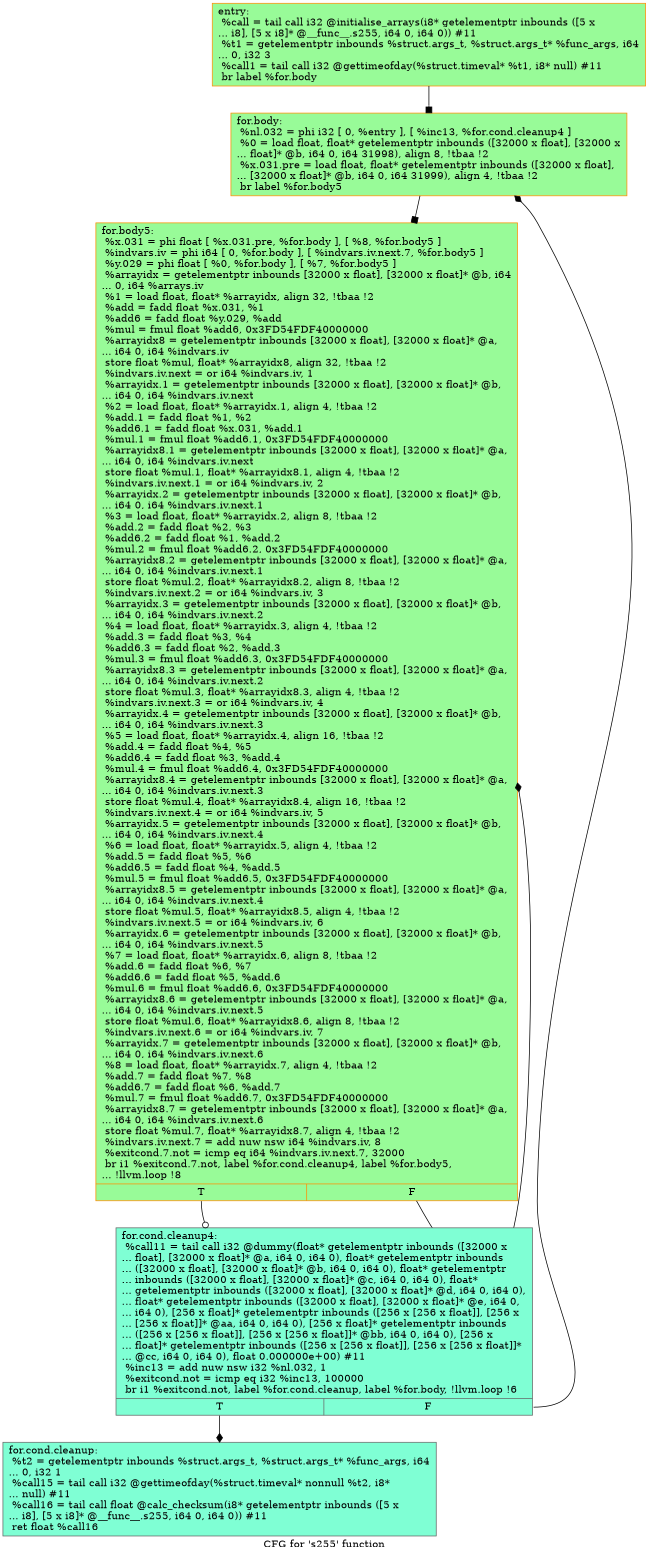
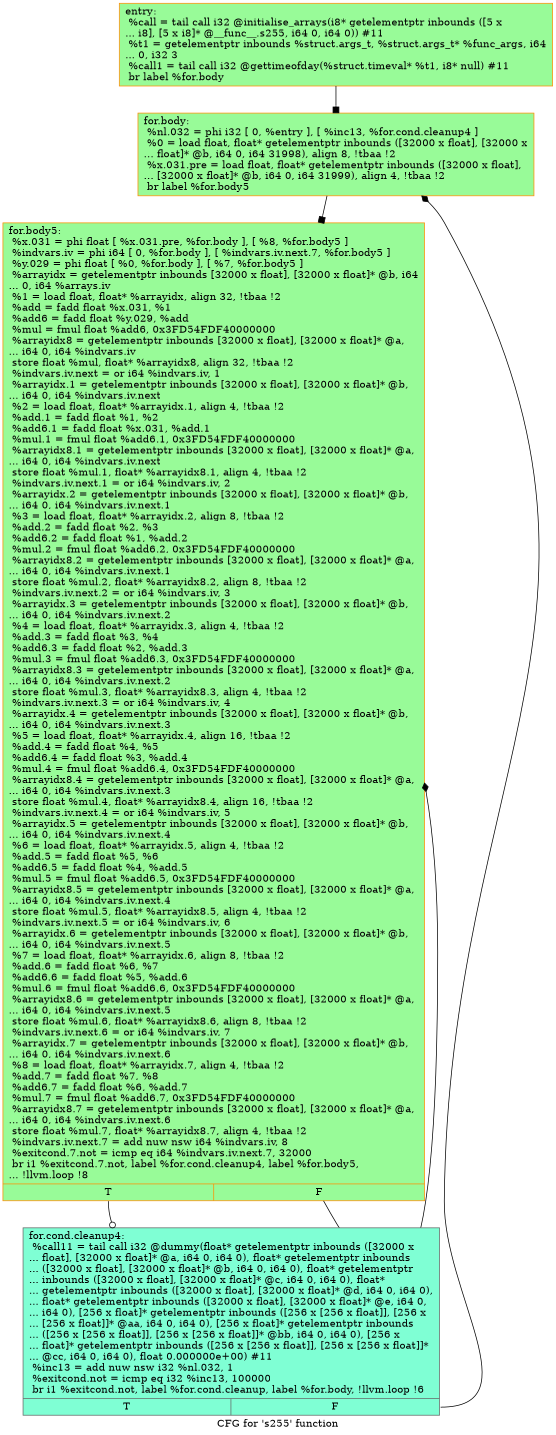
node "for.cond.cleanup:": removed
